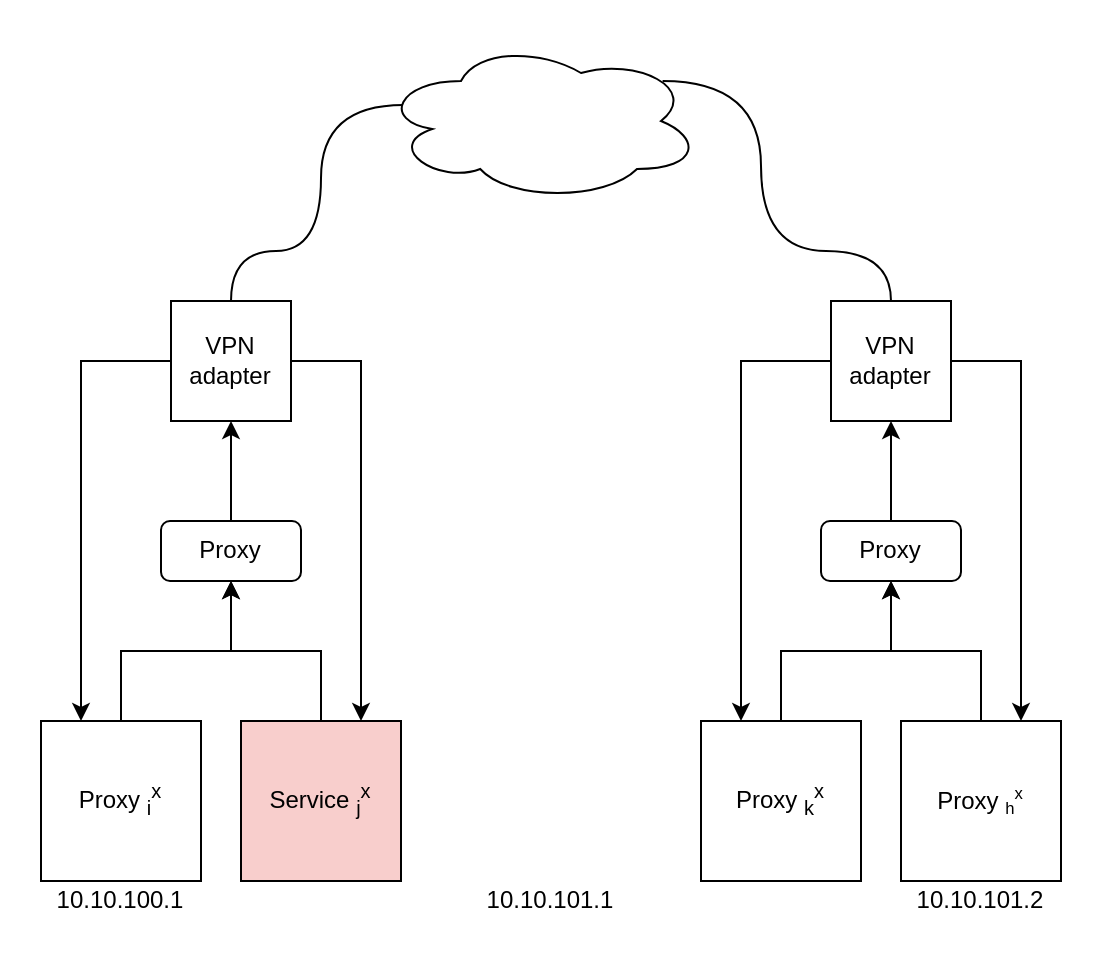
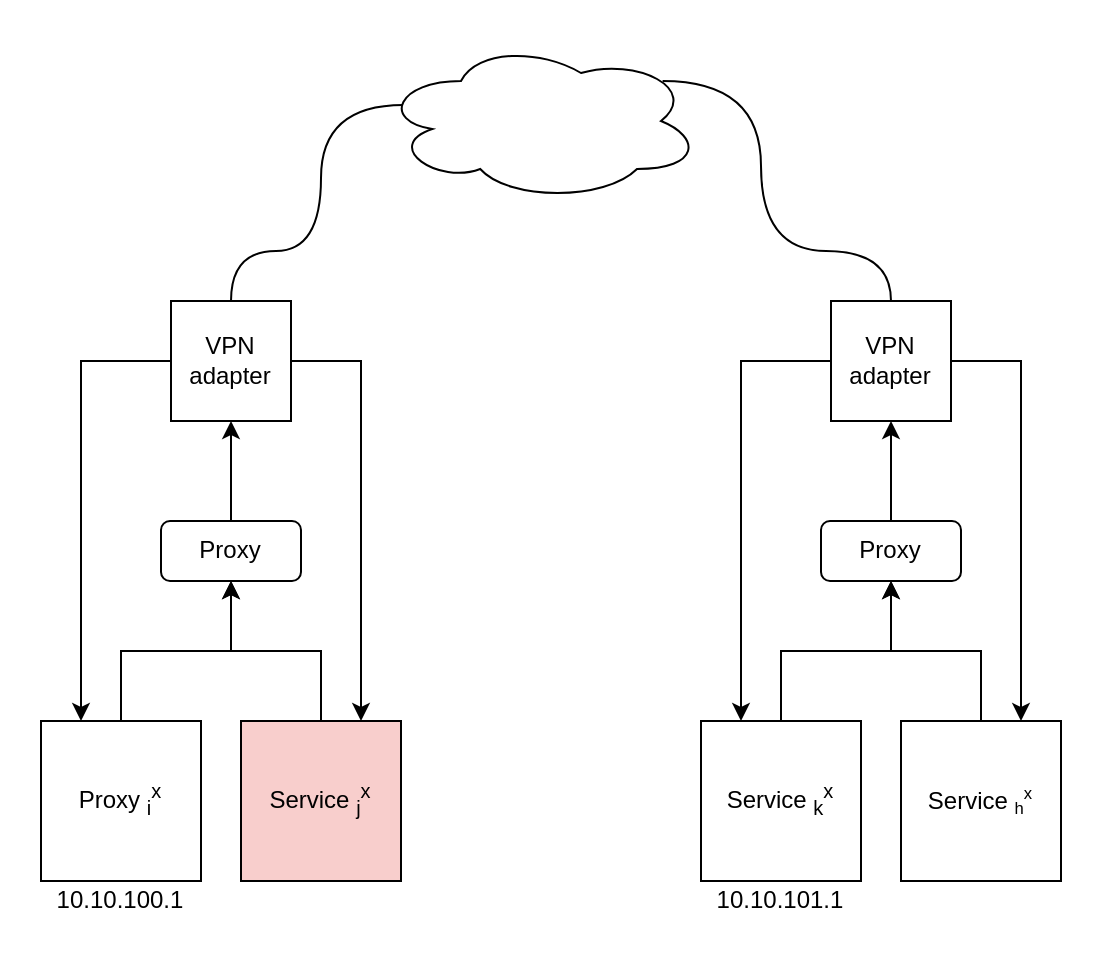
node "Proxy kx": label "Proxy kx" -> "Service kx"
node "Proxy hx": label "Proxy hx" -> "Service hx"
node "10.10.101.1": moved (551, 901) -> (781, 901)
node "10.10.101.2": removed
